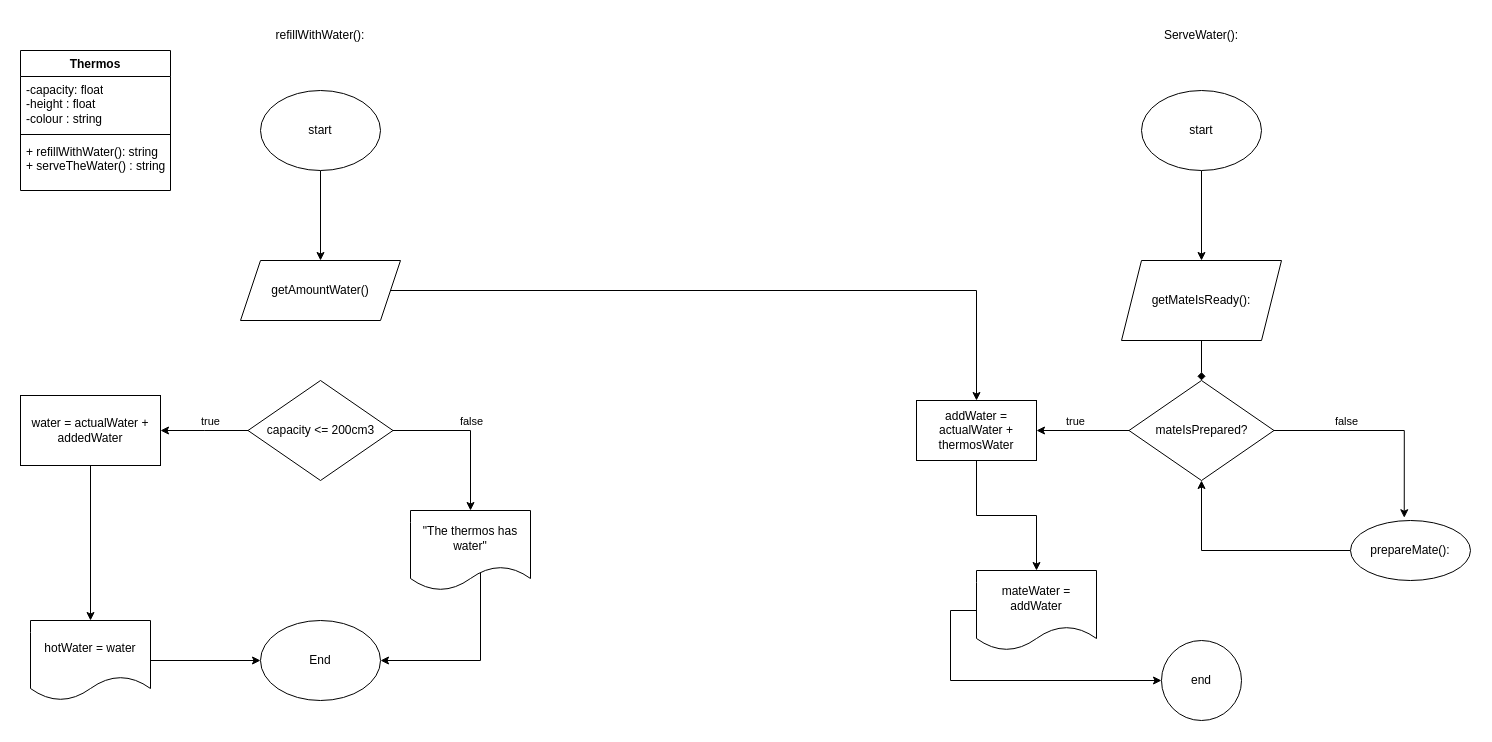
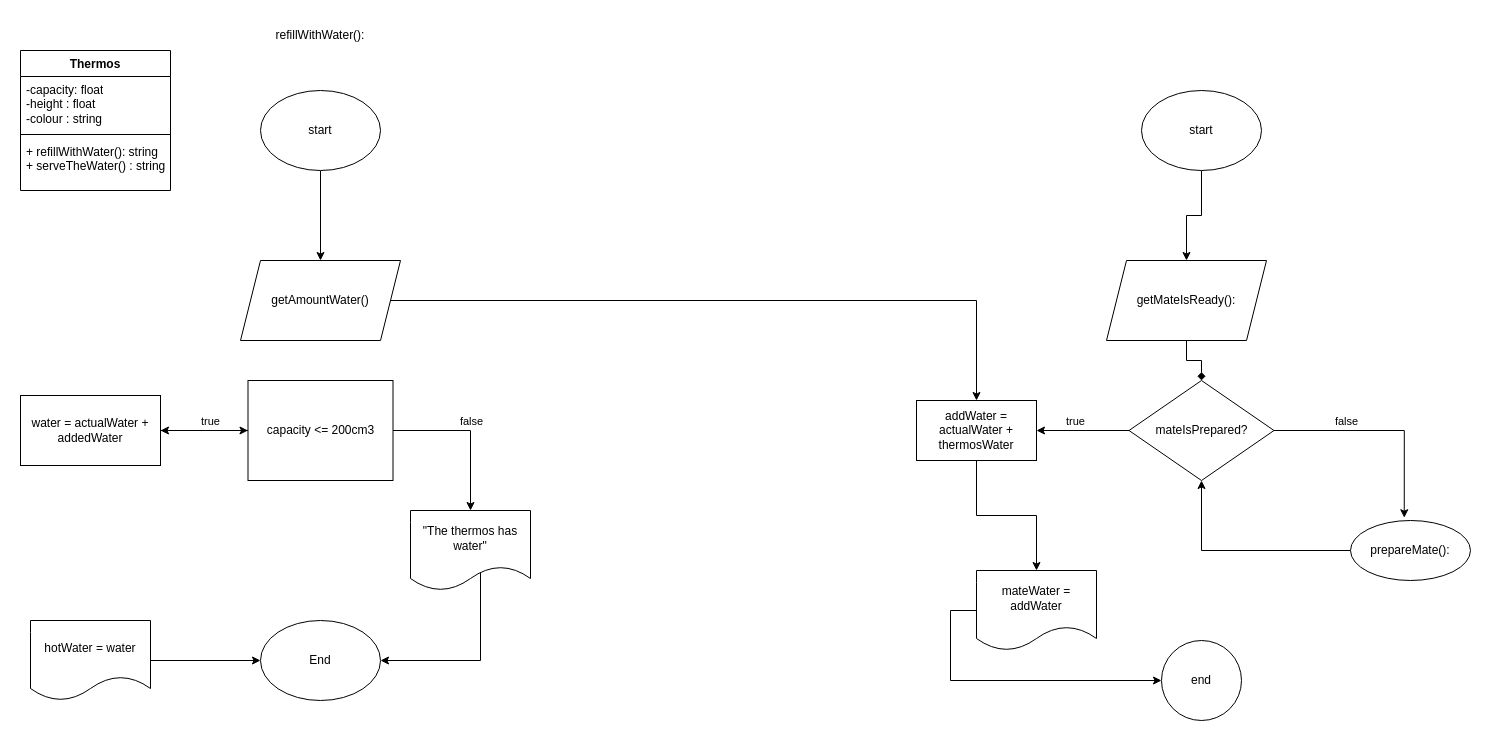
node "ServeWater():": removed
node "getAmountWater()": size 160x60 -> 160x80
node "getMateIsReady():": moved (1202, 301) -> (1187, 301)
node "capacity <= 200cm3": shape diamond -> rectangle
edge "water = actualWater + addedWater" -> "hotWater = water": now "water = actualWater + addedWater" -> "capacity <= 200cm3"
